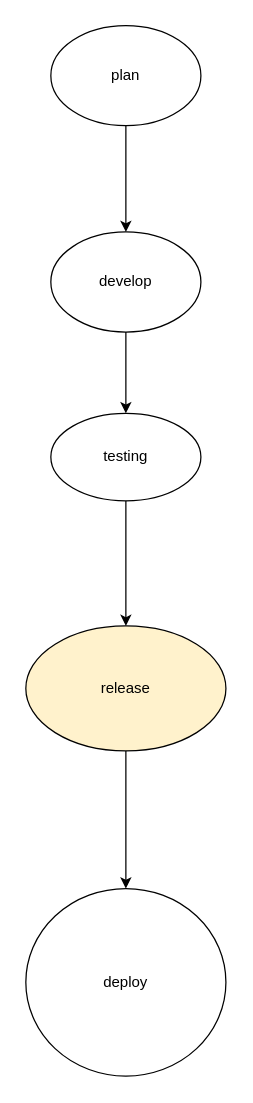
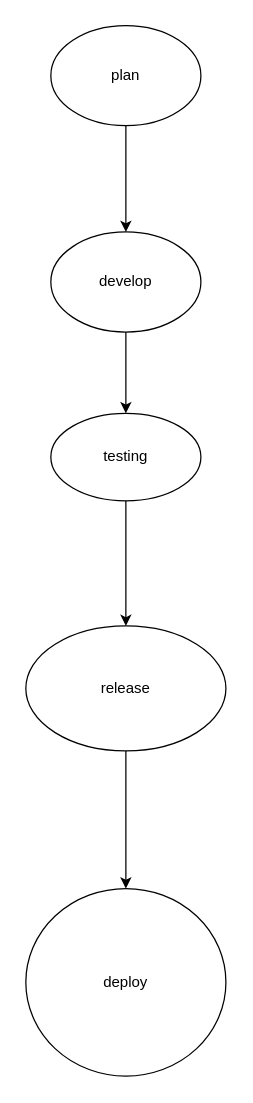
node "release": fillcolor #fff2cc -> #ffffff
